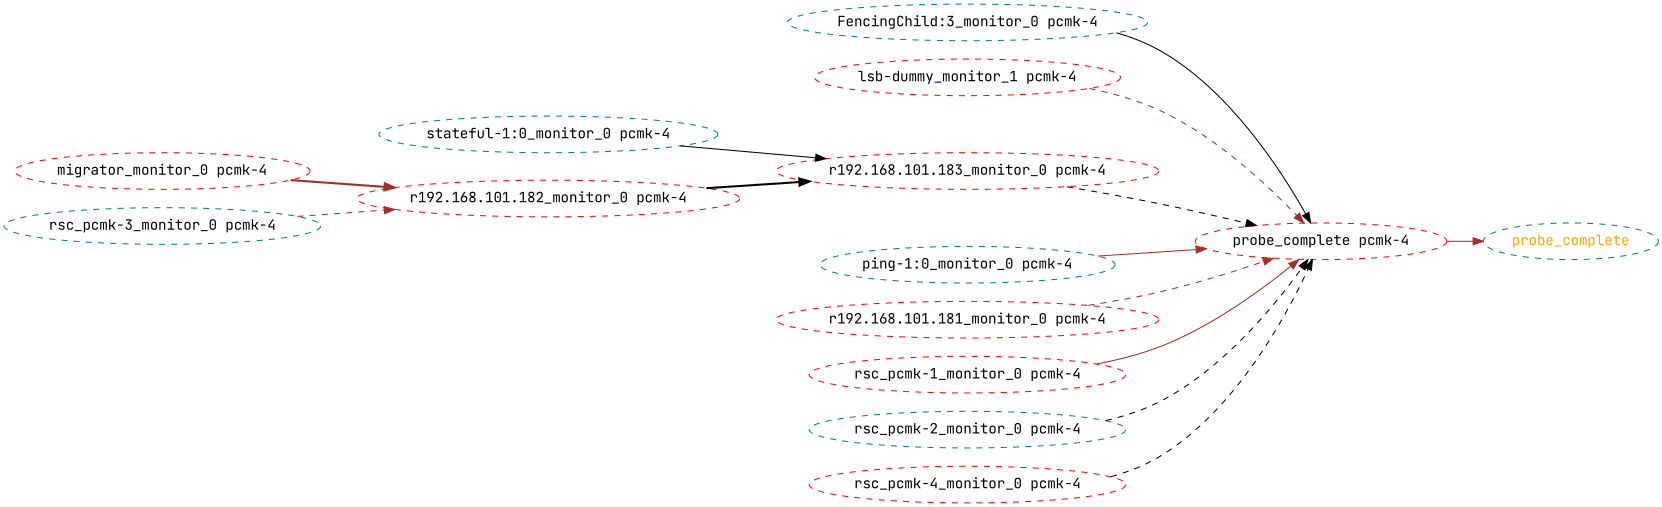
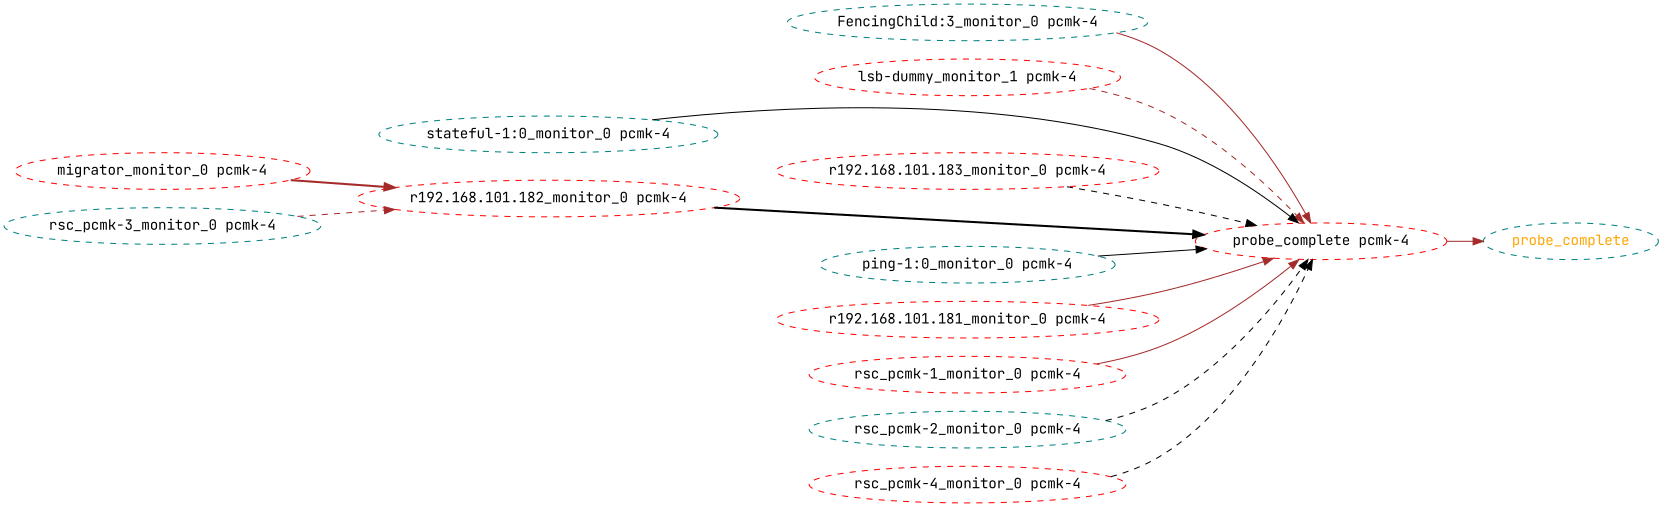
edge "FencingChild:3_monitor_0 pcmk-4" -> "probe_complete pcmk-4": color black -> brown
edge "stateful-1:0_monitor_0 pcmk-4" -> "r192.168.101.183_monitor_0 pcmk-4": now "stateful-1:0_monitor_0 pcmk-4" -> "probe_complete pcmk-4"
edge "r192.168.101.182_monitor_0 pcmk-4" -> "r192.168.101.183_monitor_0 pcmk-4": now "r192.168.101.182_monitor_0 pcmk-4" -> "probe_complete pcmk-4"
edge "ping-1:0_monitor_0 pcmk-4" -> "probe_complete pcmk-4": color brown -> black
edge "r192.168.101.181_monitor_0 pcmk-4" -> "probe_complete pcmk-4": style dashed -> solid
